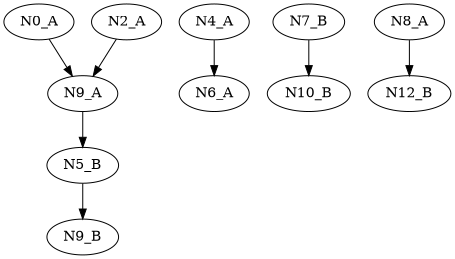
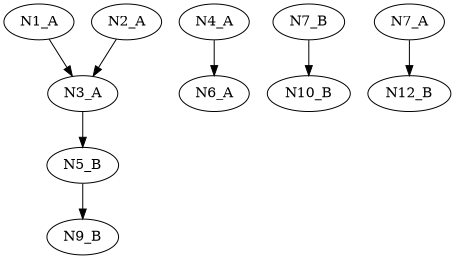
node "N0_A": label "N0_A" -> "N1_A"
node "N8_A": label "N8_A" -> "N7_A"
node "N9_A": label "N9_A" -> "N3_A"
